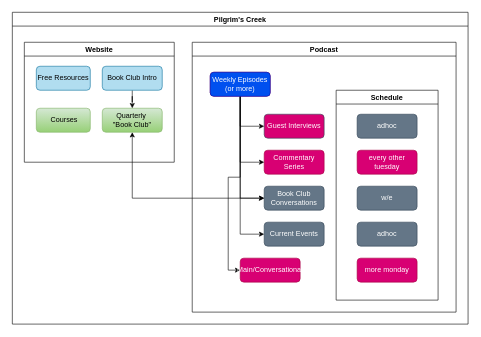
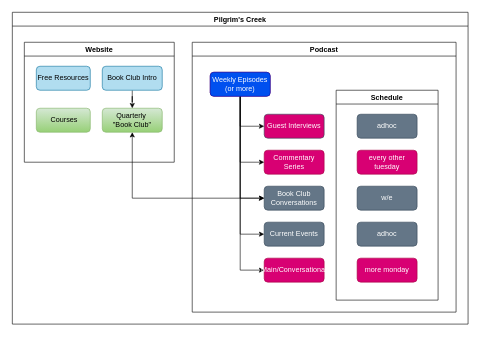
node "Main/Conversational": moved (270, 270) -> (294, 270)
